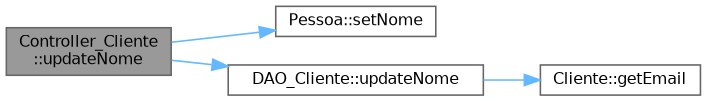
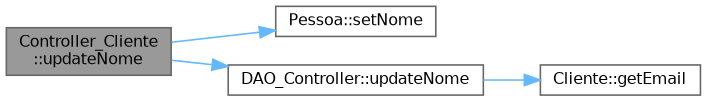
node "DAO_Cliente::updateNome": label "DAO_Cliente::updateNome" -> "DAO_Controller::updateNome"
